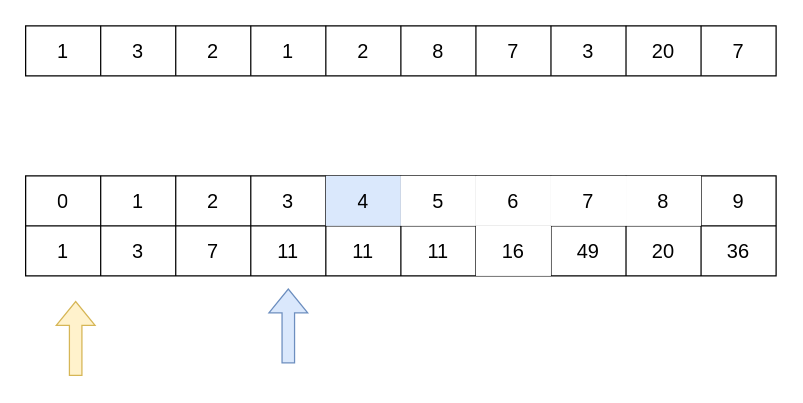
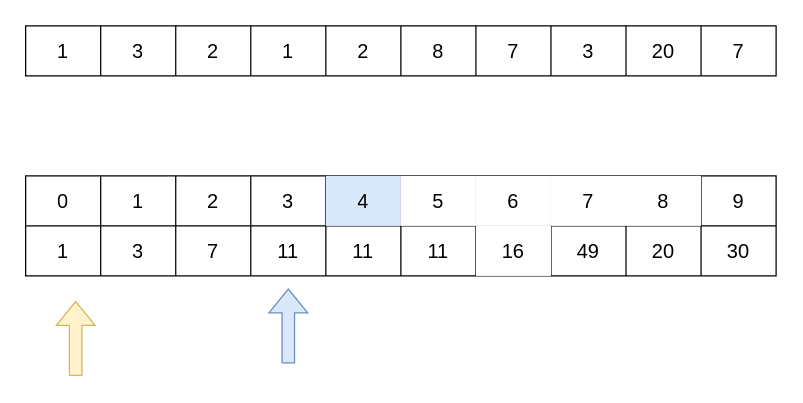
node "36": label "36" -> "30"
